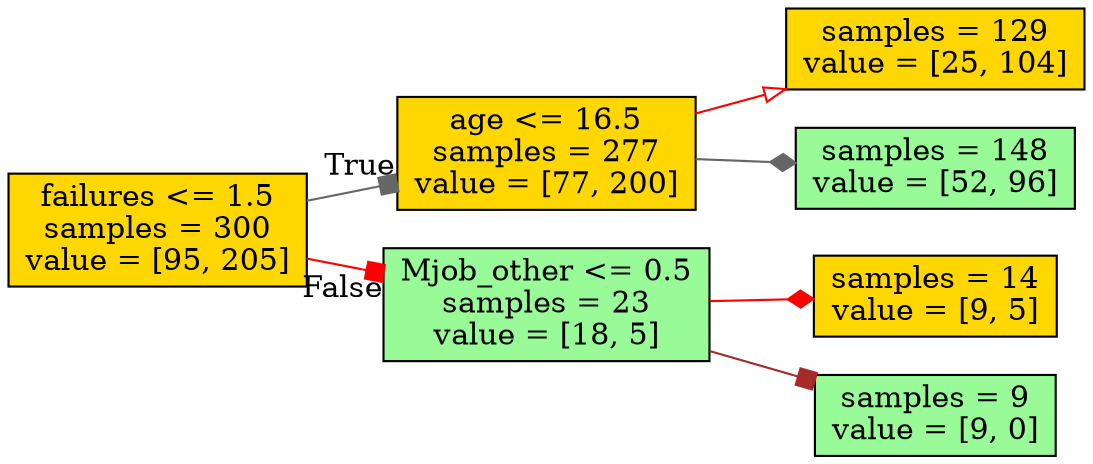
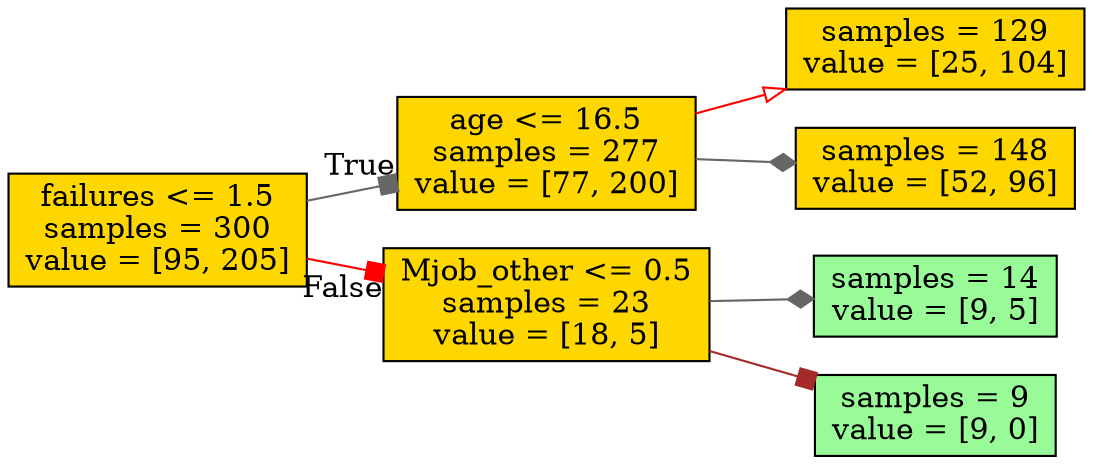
node "samples = 148 value = [52, 96]": fillcolor palegreen -> gold
node "samples = 14 value = [9, 5]": fillcolor gold -> palegreen
edge "Mjob_other <= 0.5 samples = 23 value = [18, 5]" -> "samples = 14 value = [9, 5]": color red -> gray40
node "Mjob_other <= 0.5 samples = 23 value = [18, 5]": fillcolor palegreen -> gold
